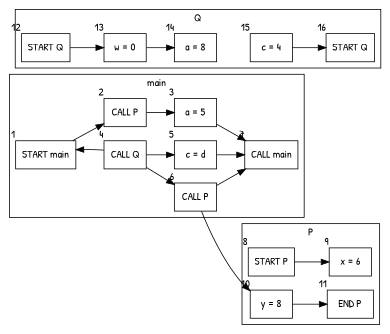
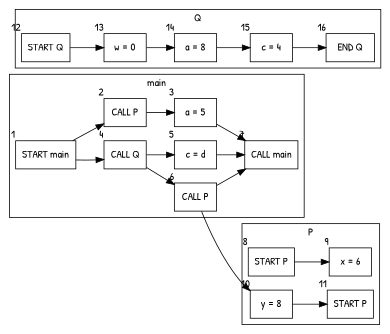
edge "a = 8 14" -> "c = 4 15": added
node "START Q 16": label "START Q 16" -> "END Q 16"
edge "CALL Q 4" -> "START main 1": reversed
node "END P 11": label "END P 11" -> "START P 11"
